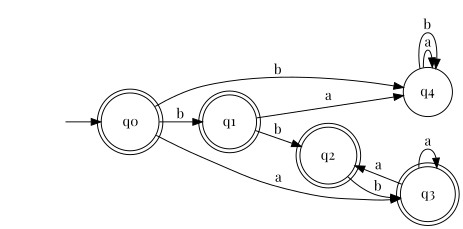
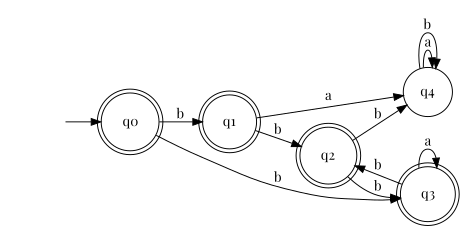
edge "q0" -> "q4": now "q2" -> "q4"
edge "q3" -> "q2": label "a" -> "b"
edge "q0" -> "q3": label "a" -> "b"
